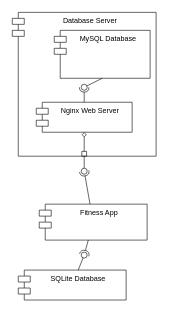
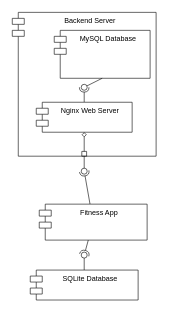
node "Database Server": label "Database Server" -> "Backend Server"
node "SQLite Database": moved (72, 285) -> (84, 285)
